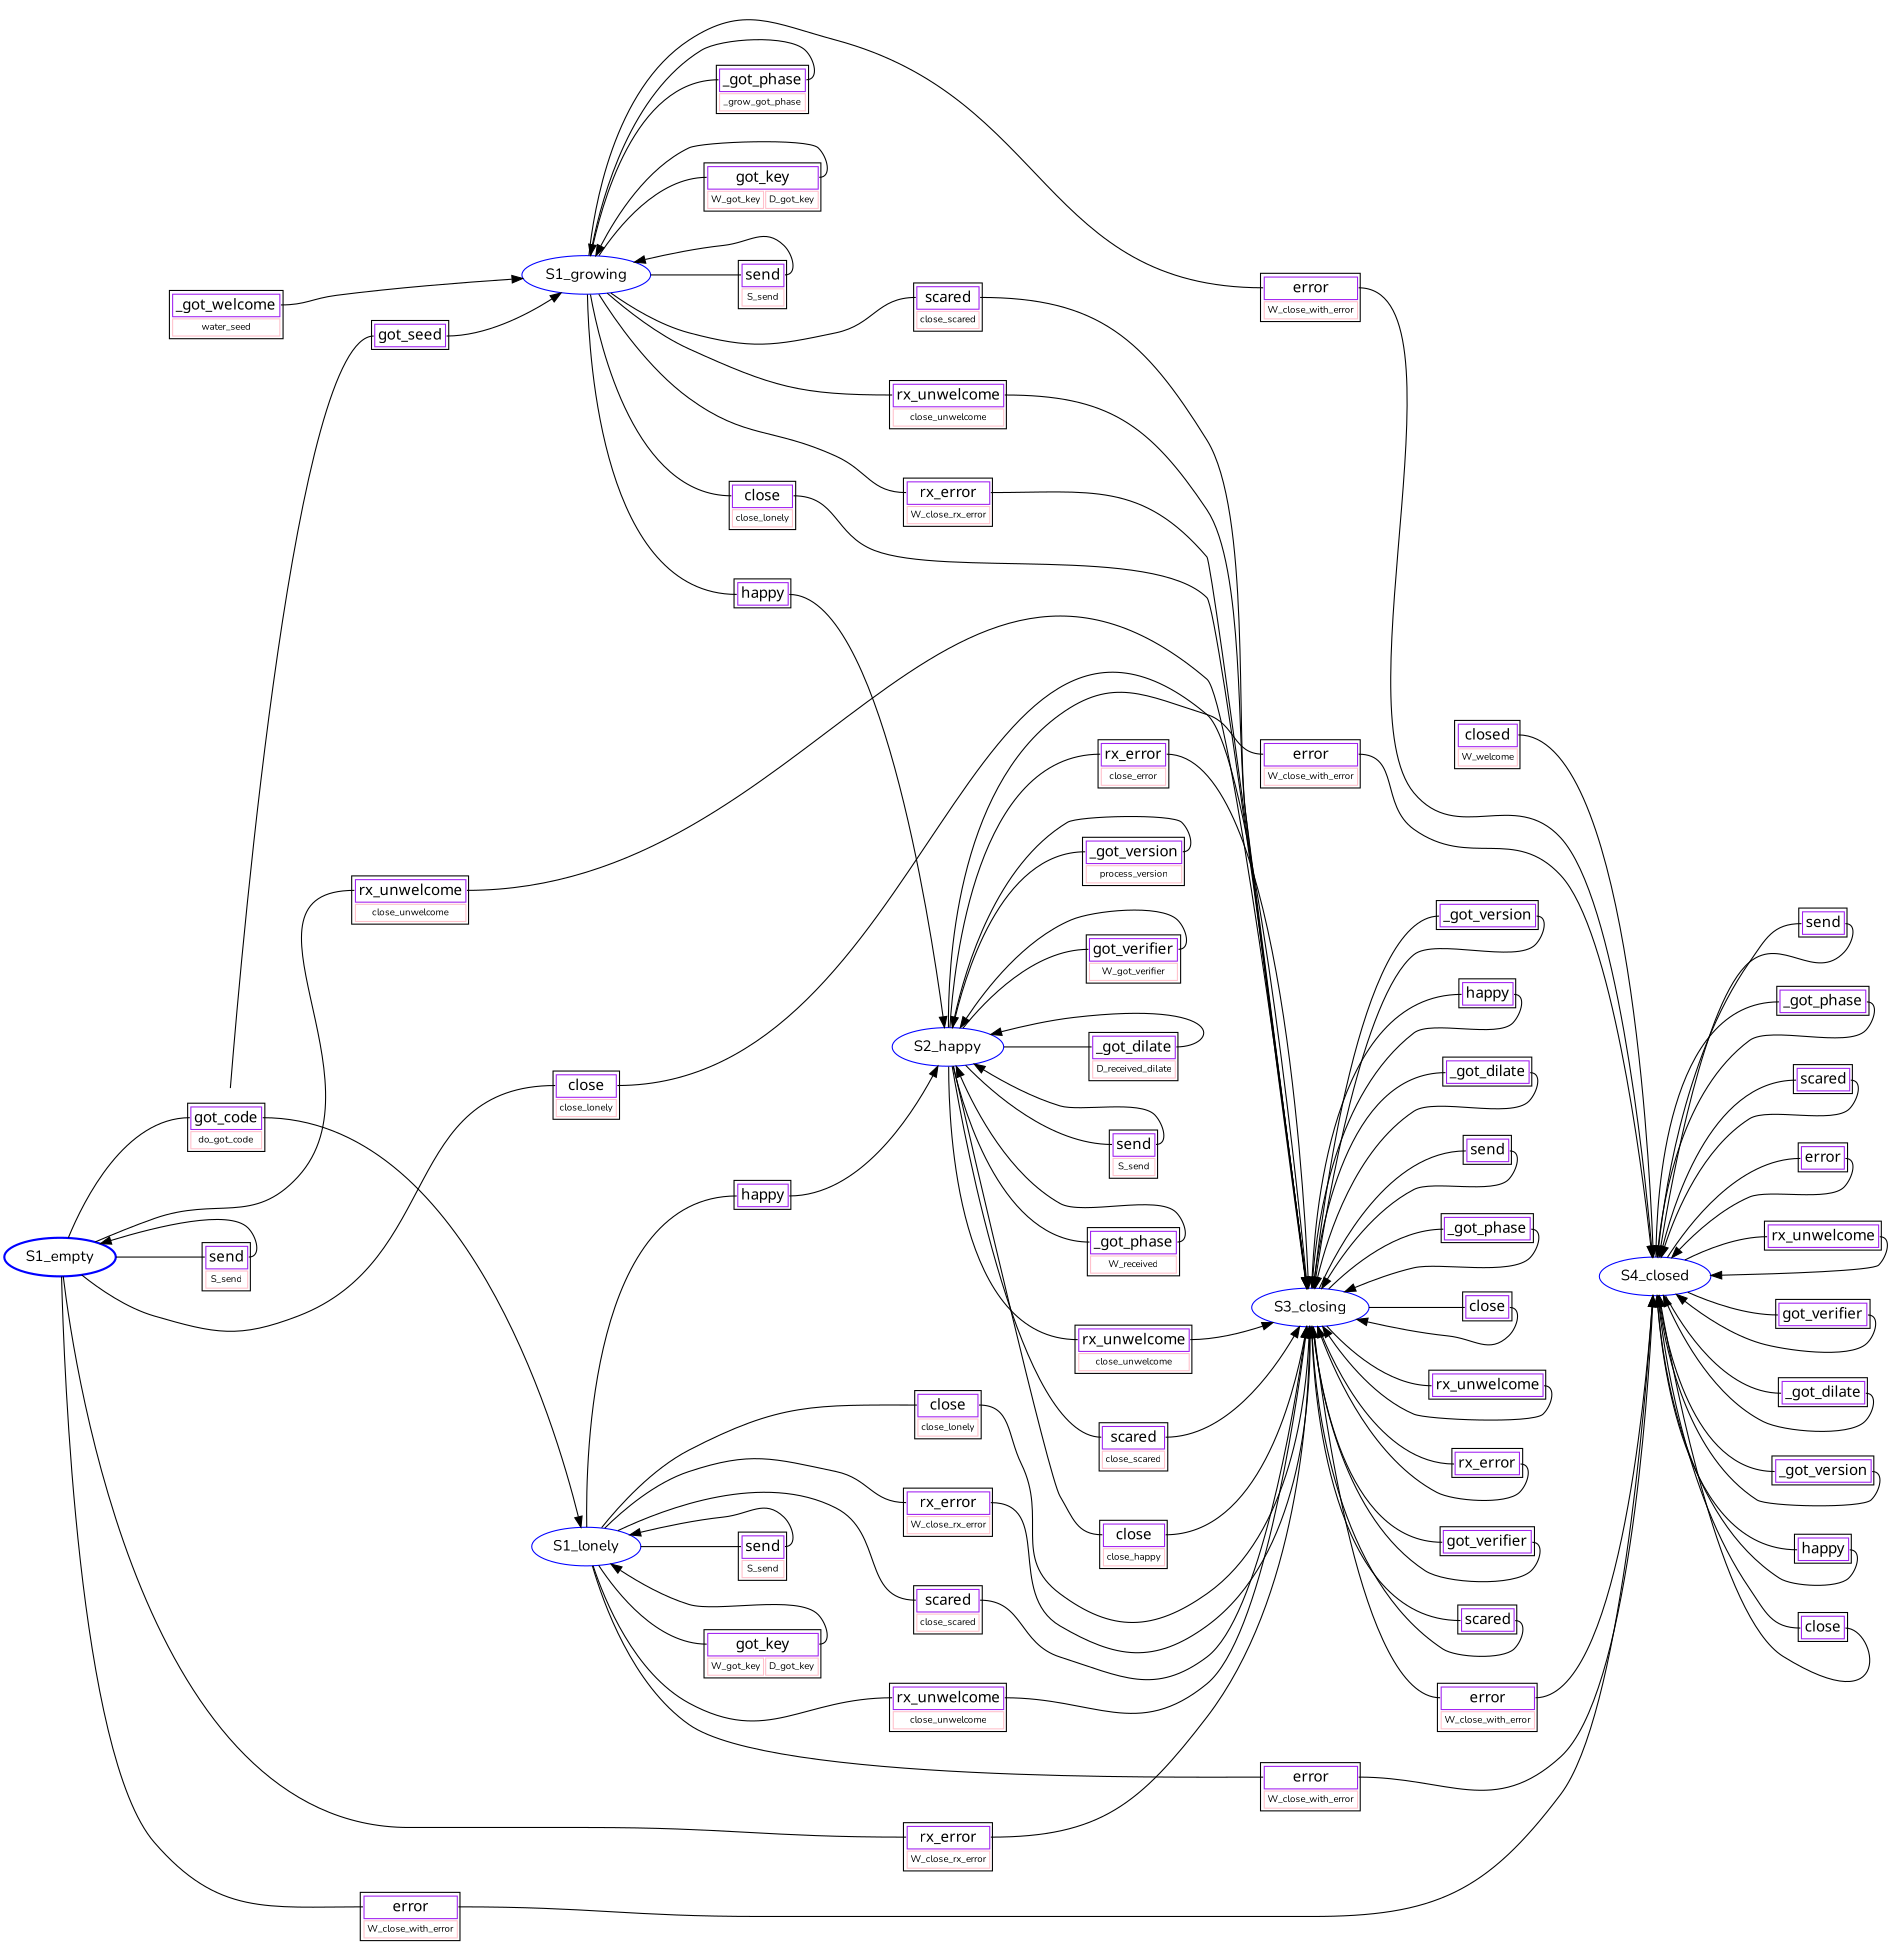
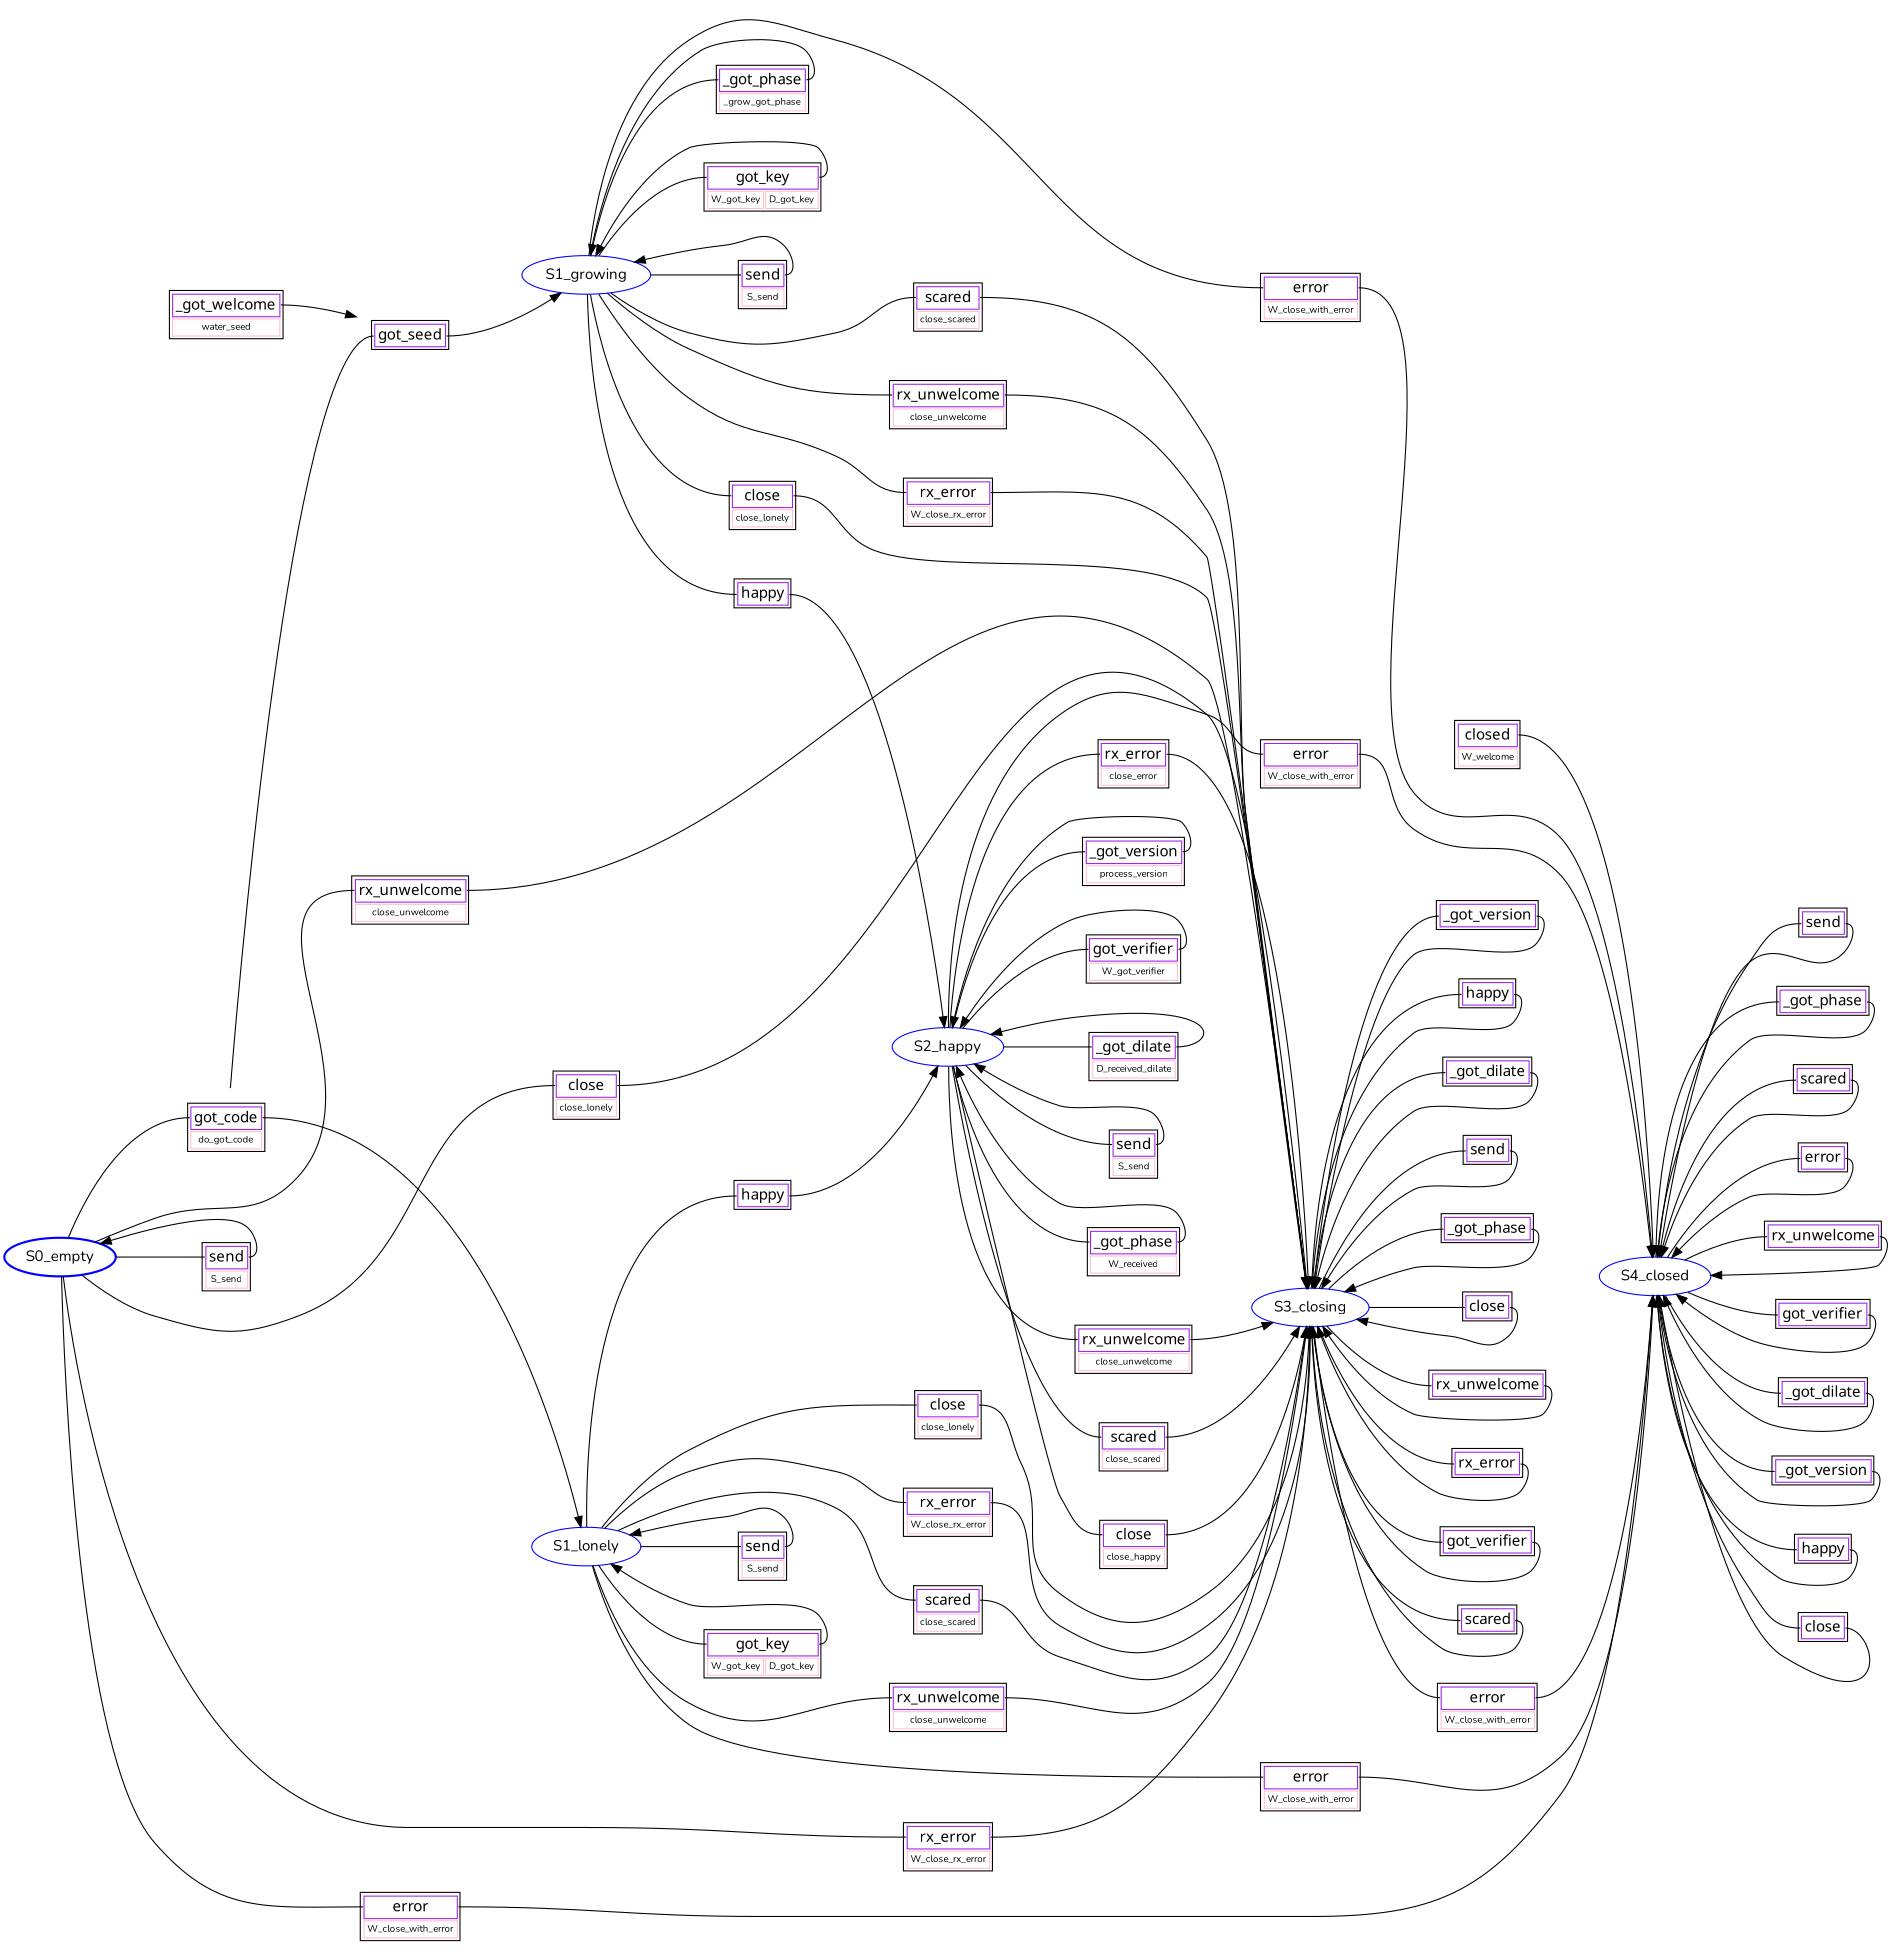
edge "_got_welcome" -> "S1_growing": now "_got_welcome" -> "got_seed"
node "S1_empty": label "S1_empty" -> "S0_empty"
